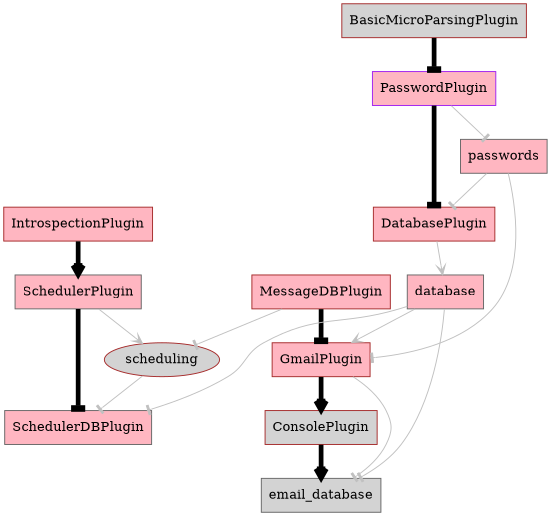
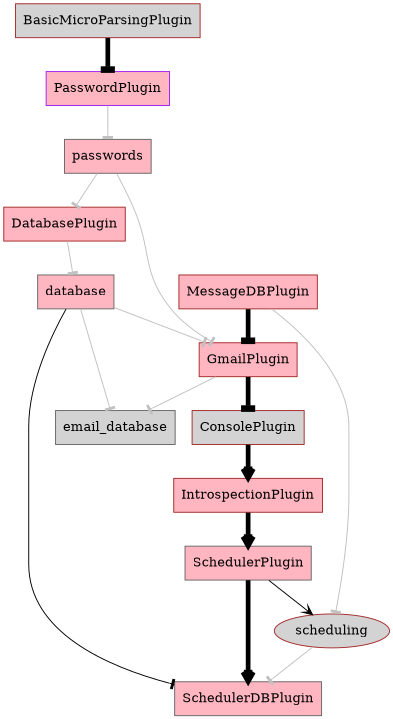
edge "PasswordPlugin" -> "DatabasePlugin": removed
edge "DatabasePlugin" -> "database": arrowhead vee -> tee
edge "SchedulerPlugin" -> "scheduling": color gray -> black
edge "database" -> "GmailPlugin": arrowhead vee -> tee
edge "database" -> "SchedulerDBPlugin": color gray -> black
edge "SchedulerPlugin" -> "SchedulerDBPlugin": arrowhead tee -> vee
edge "GmailPlugin" -> "ConsolePlugin": arrowhead vee -> tee
edge "ConsolePlugin" -> "email_database": now "ConsolePlugin" -> "IntrospectionPlugin"
